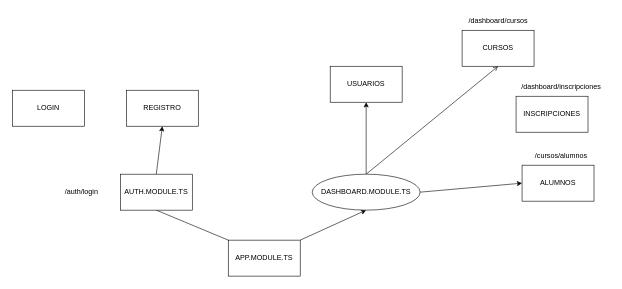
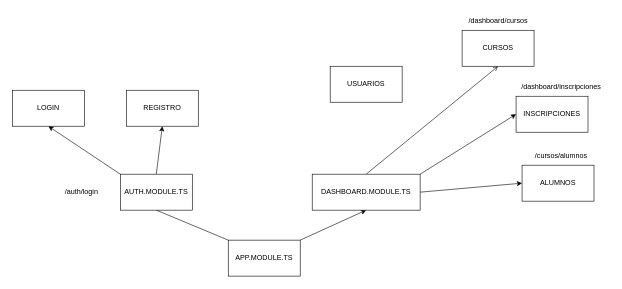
edge "DASHBOARD.MODULE.TS" -> "USUARIOS": removed
edge "DASHBOARD.MODULE.TS" -> "INSCRIPCIONES": added
edge "AUTH.MODULE.TS" -> "LOGIN": added
node "DASHBOARD.MODULE.TS": shape ellipse -> rectangle
